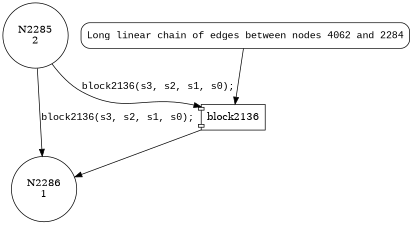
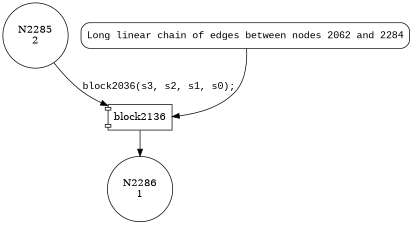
node "Long linear chain of edges between nodes 4062 and 2284": label "Long linear chain of edges between nodes 4062 and 2284" -> "Long linear chain of edges between nodes 2062 and 2284"
edge "N2285 2" -> "block2136": label "block2136(s3, s2, s1, s0);" -> "block2036(s3, s2, s1, s0);"
edge "N2285 2" -> "N2286 1": removed, label "block2136(s3, s2, s1, s0);"
